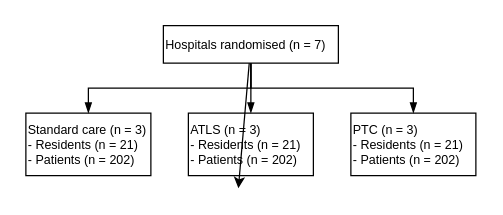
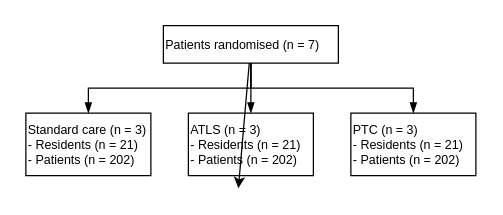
node "Hospitals randomised (n = 7)": label "Hospitals randomised (n = 7)" -> "Patients randomised (n = 7)"
